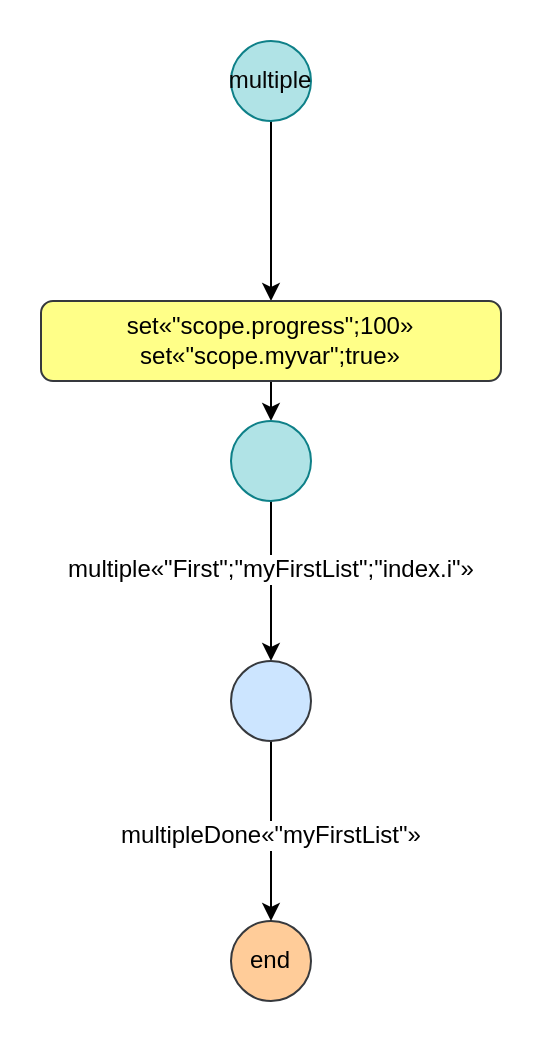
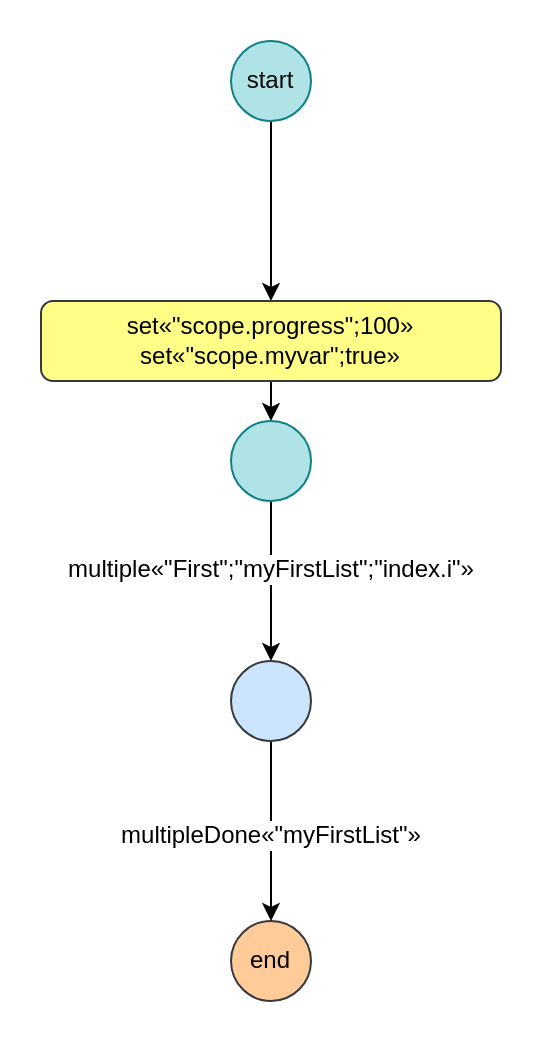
node "multiple": label "multiple" -> "start"
